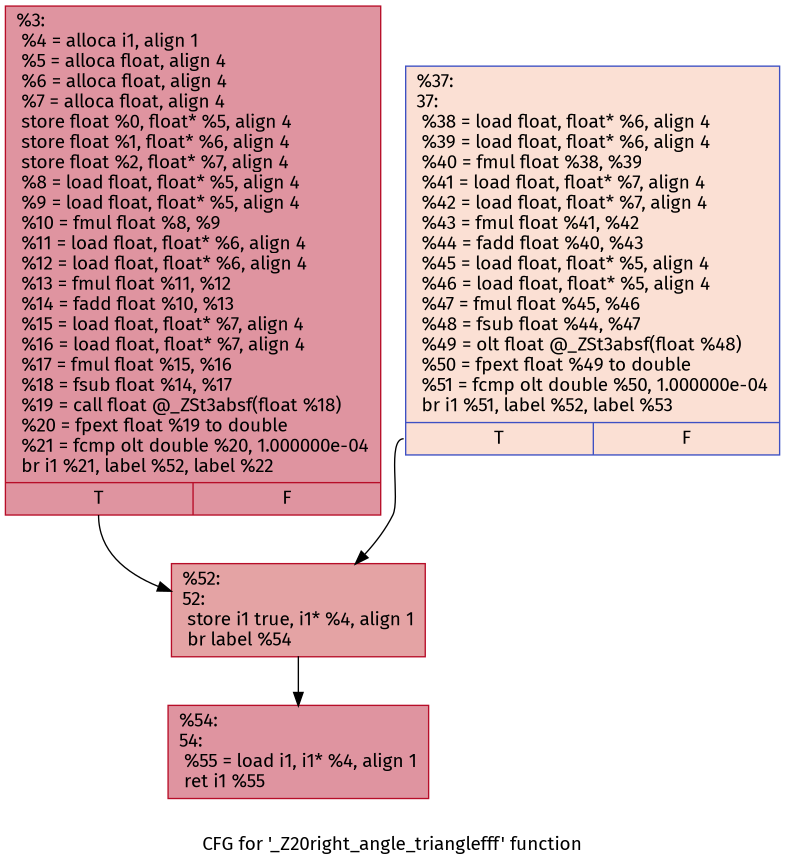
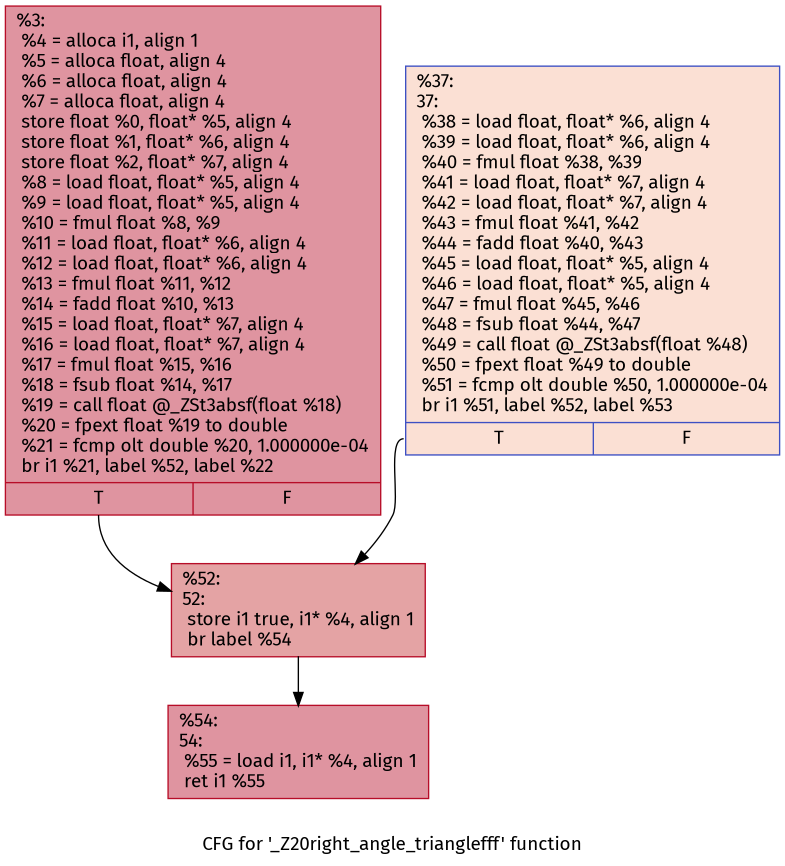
node "%37:": text "%49 = olt float @_ZSt3absf(float %48)" -> "%49 = call float @_ZSt3absf(float %48)"
